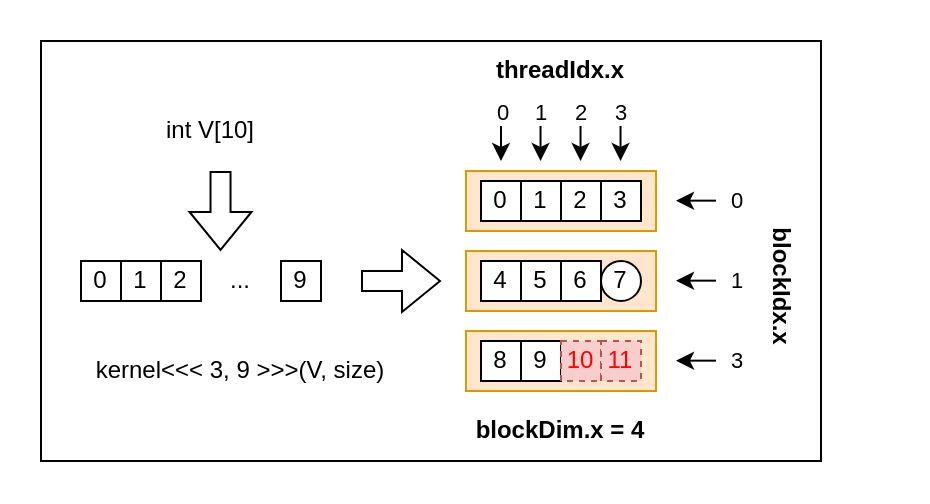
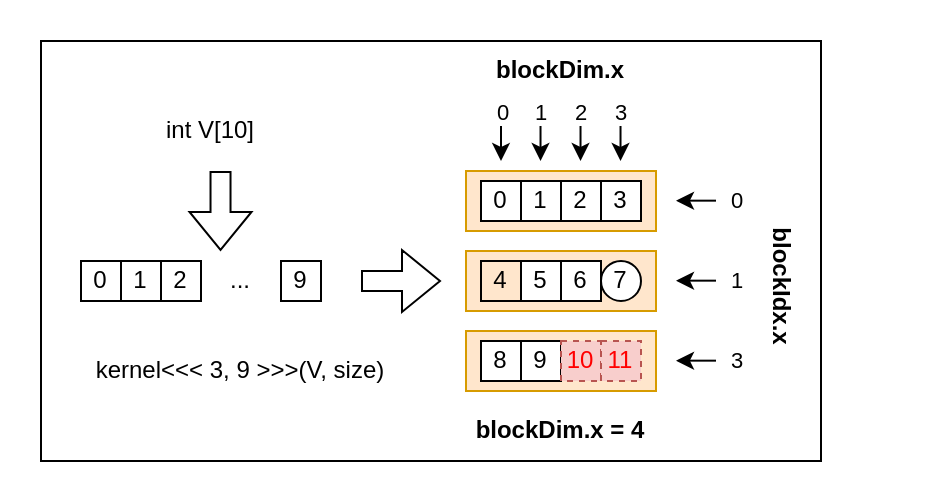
node "threadIdx.x": label "threadIdx.x" -> "blockDim.x"
node "4": fillcolor #ffffff -> #ffe6cc
